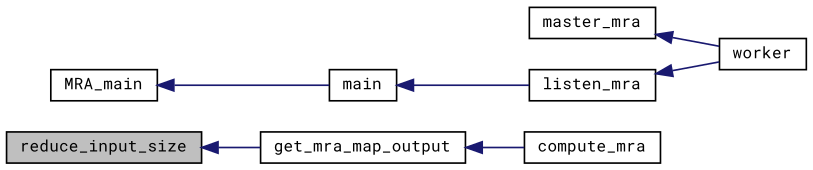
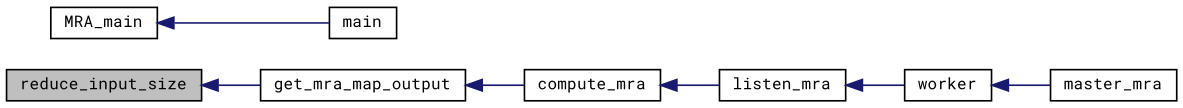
edge "worker" -> "master_mra": reversed
edge "listen_mra" -> "main": now "listen_mra" -> "compute_mra"
